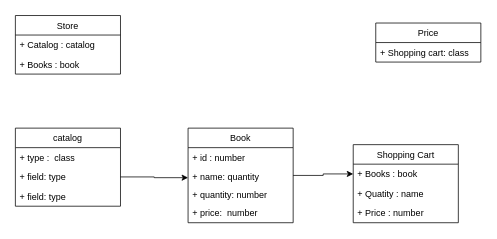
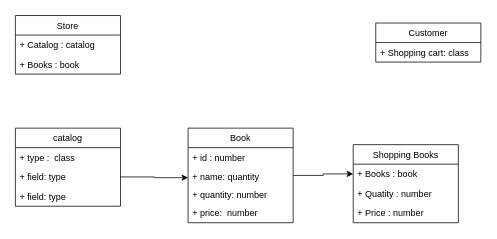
node "Price": label "Price" -> "Customer"
node "Shopping Cart": label "Shopping Cart" -> "Shopping Books"
node "+ Quatity : name": label "+ Quatity : name" -> "+ Quatity : number"
